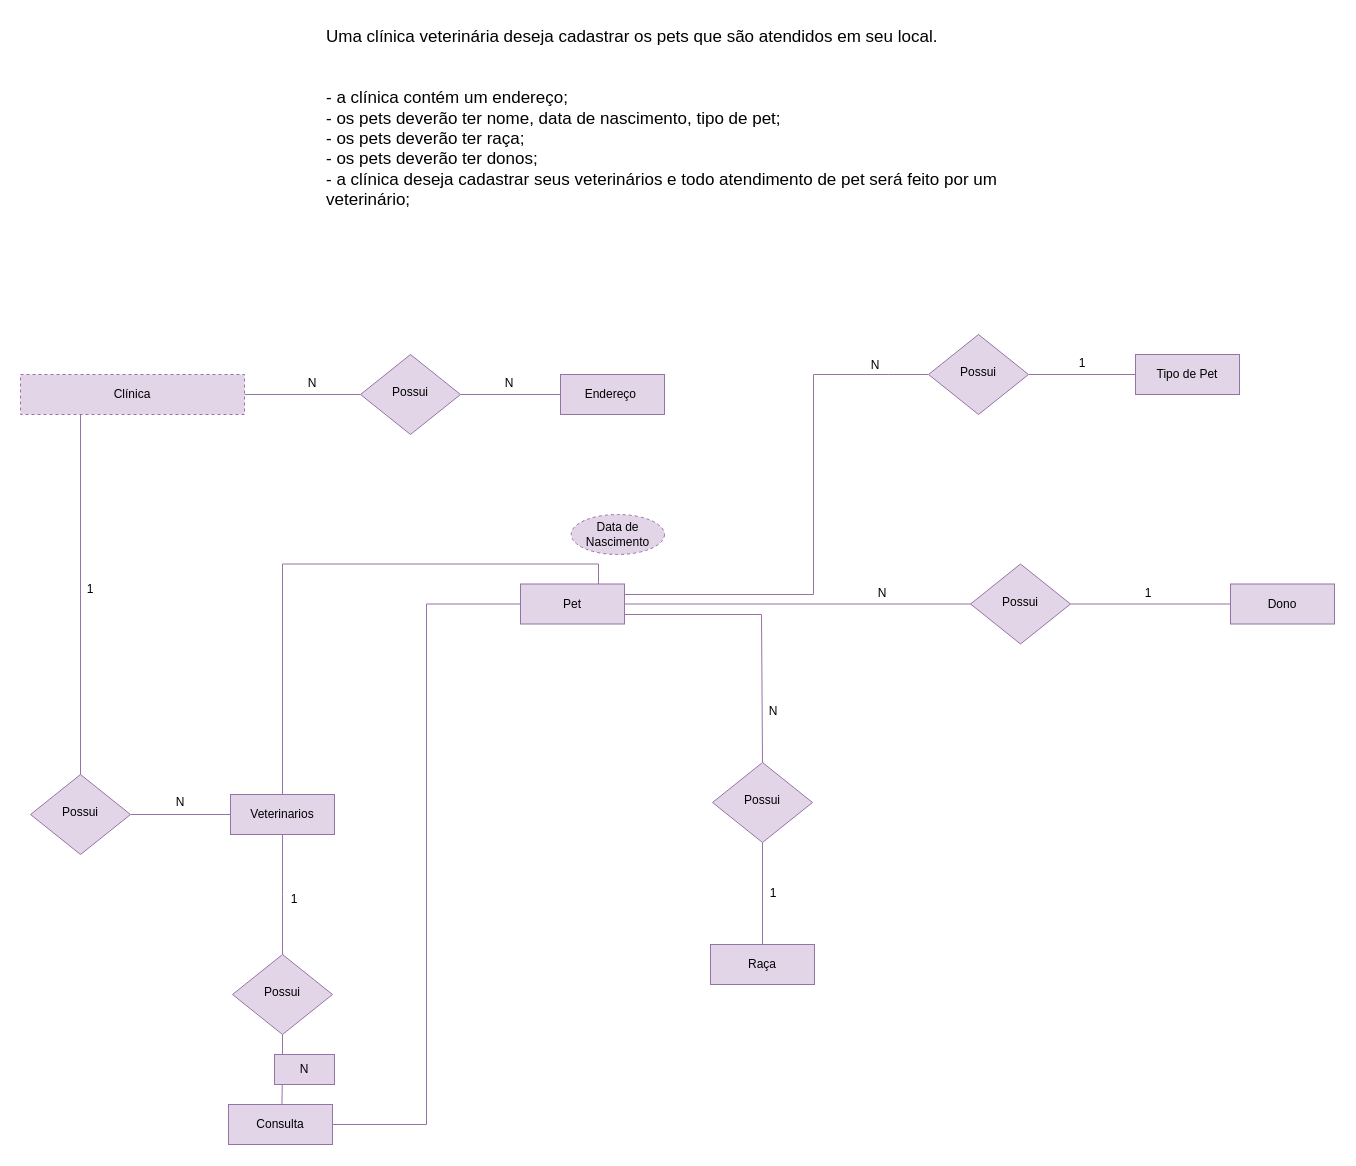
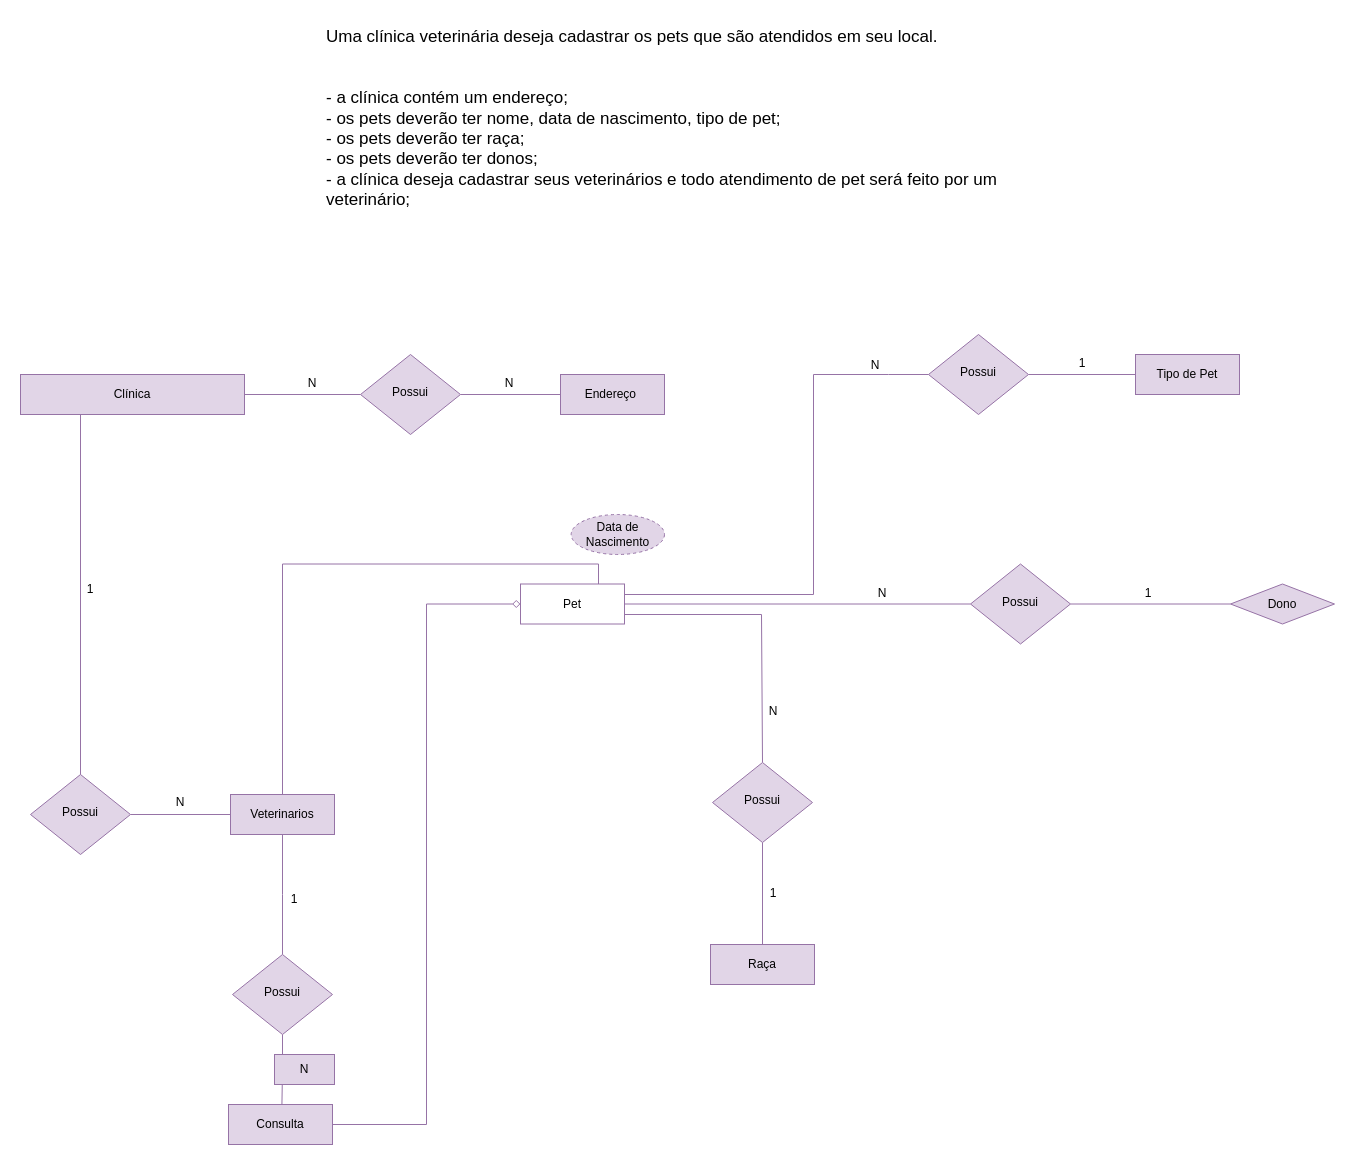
node "Clínica": style dashed -> solid
edge "Pet" -- "Consulta": arrowhead none -> diamond
node "Pet": fillcolor #e1d5e7 -> #ffffff
node "Dono": shape rectangle -> diamond
